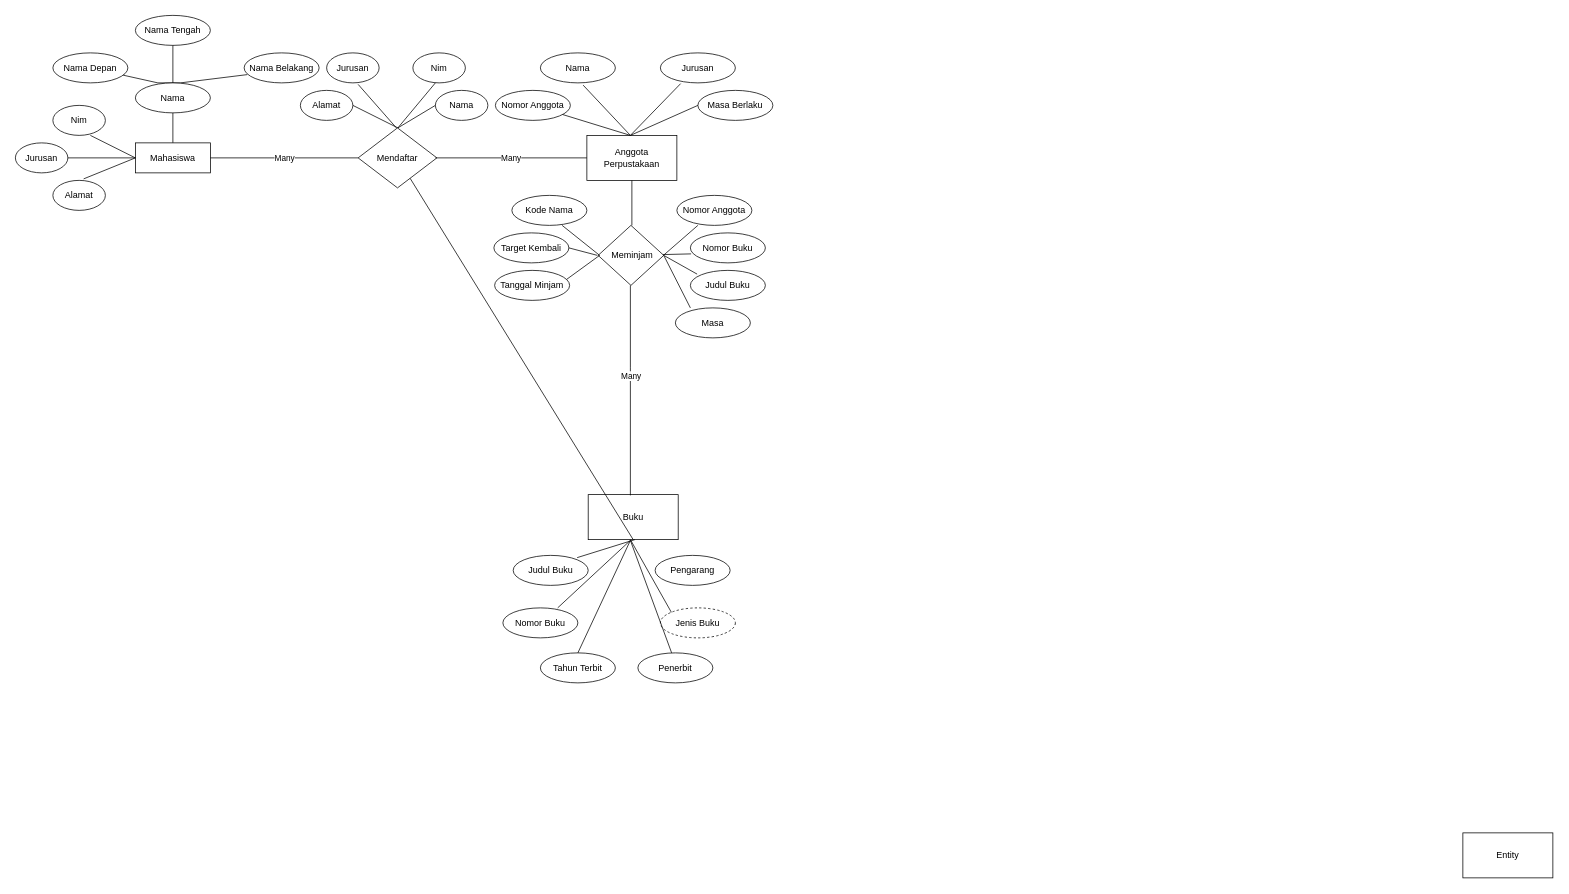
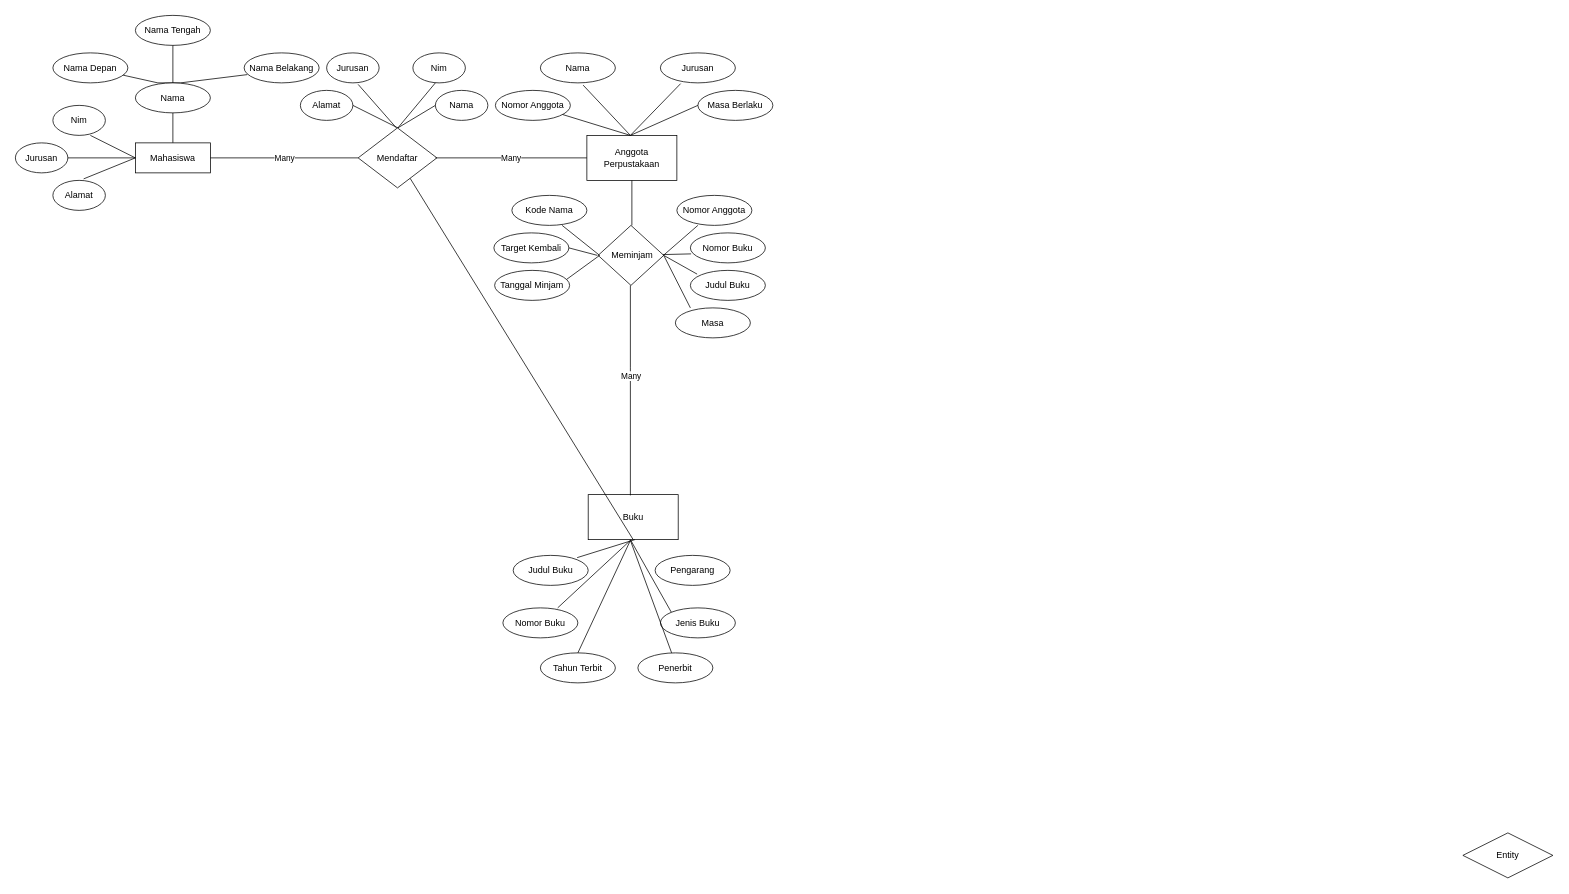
node "Jenis Buku": style dashed -> solid
node "Entity": shape rectangle -> diamond
